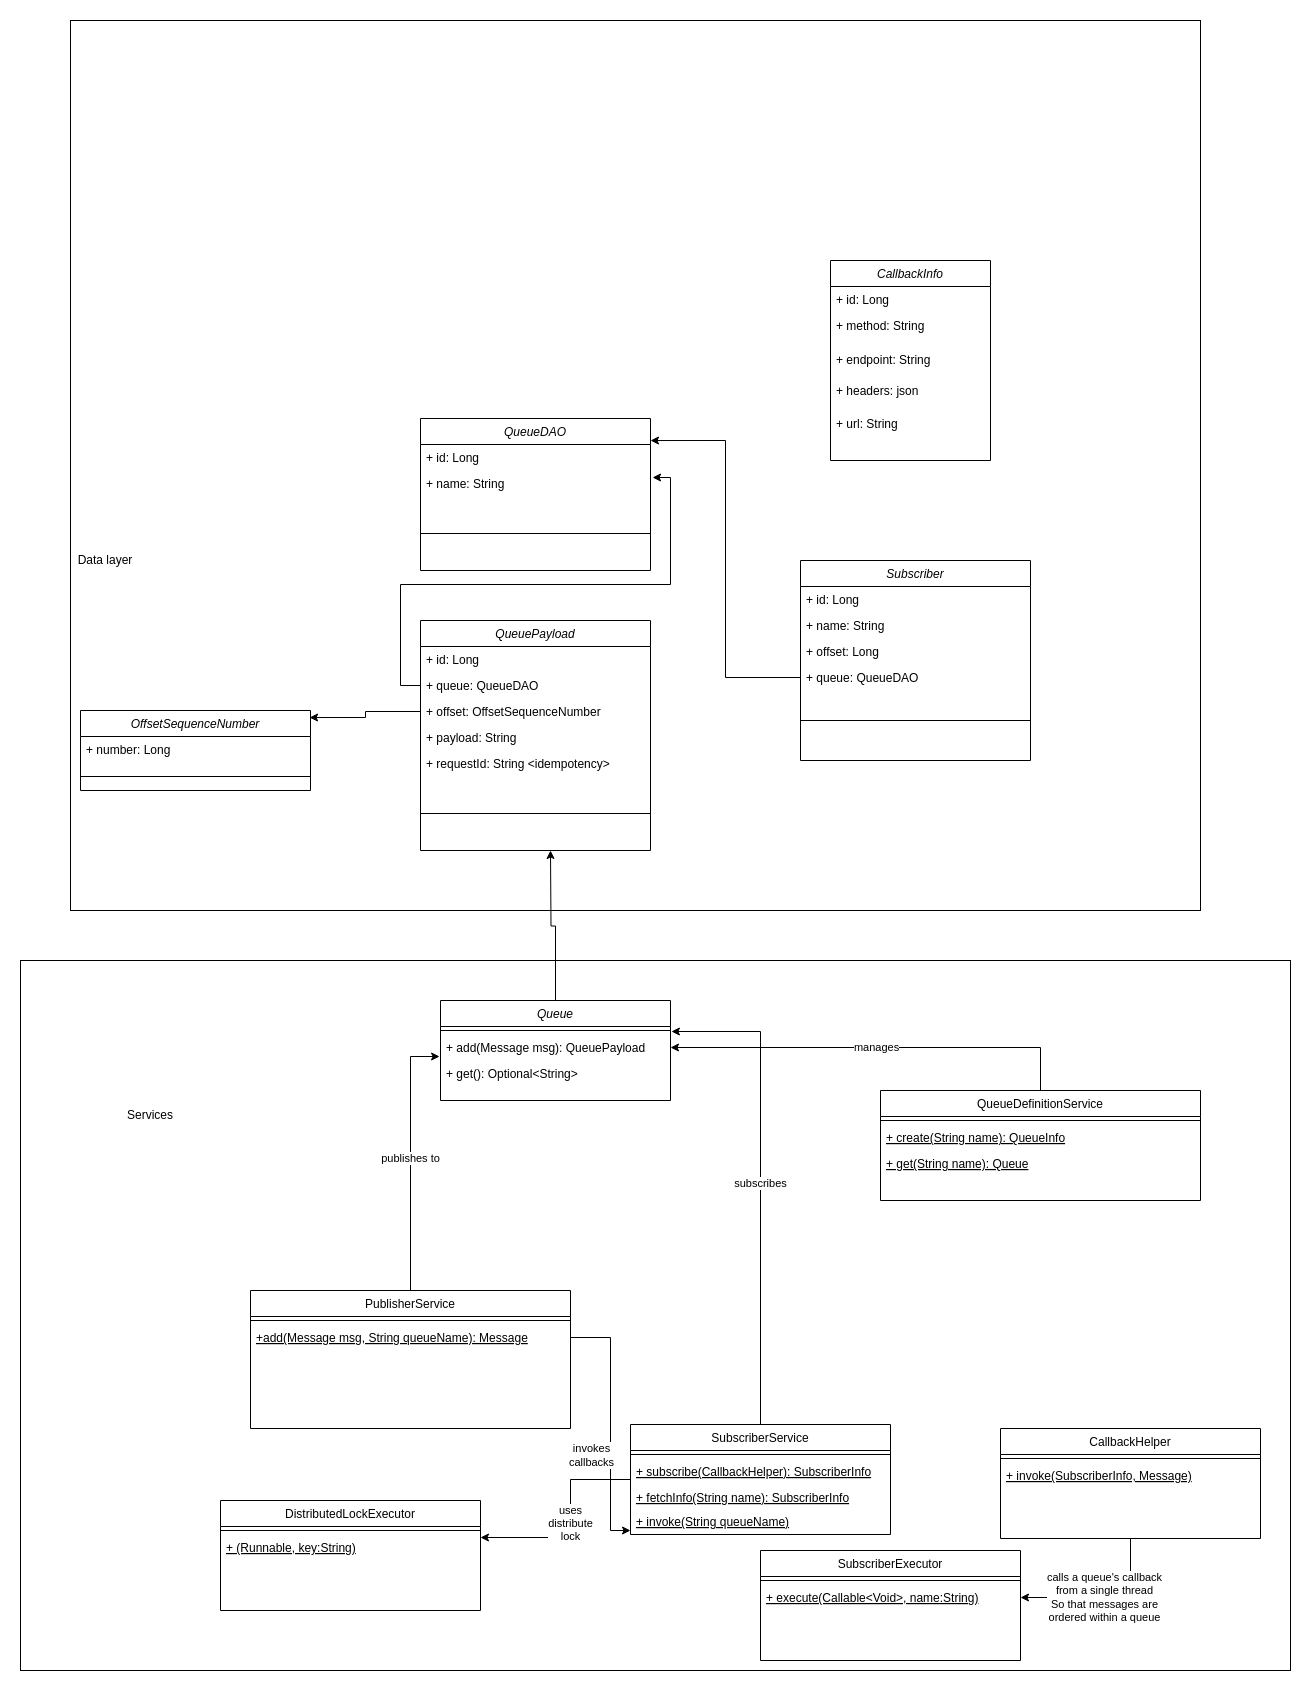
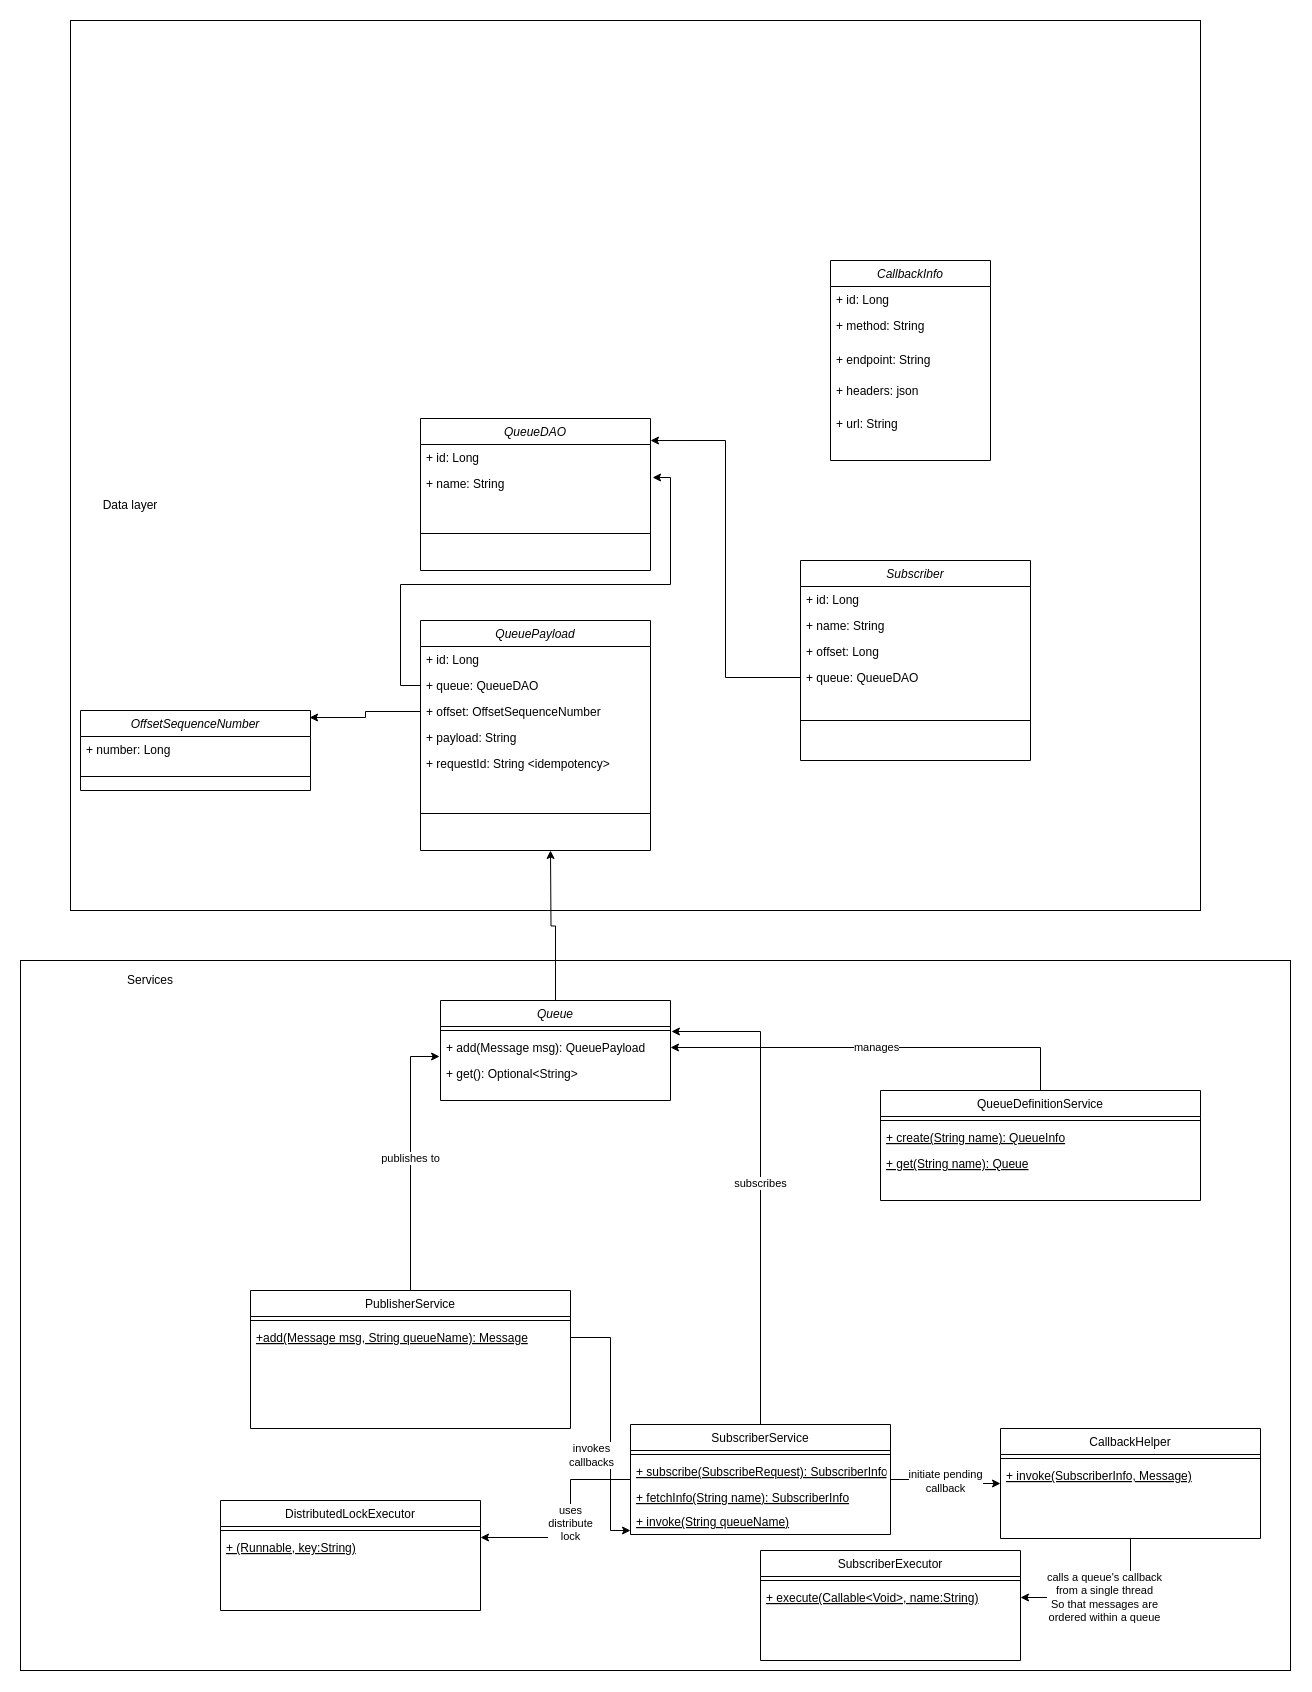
node "Data layer": moved (106, 561) -> (131, 506)
node "Services": moved (151, 1116) -> (151, 981)
node "+ subscribe(CallbackHelper): SubscriberInfo": label "+ subscribe(CallbackHelper): SubscriberInfo" -> "+ subscribe(SubscribeRequest): SubscriberInfo"
edge "SubscriberService" -> "CallbackHelper": added, label "initiate pending callback"
